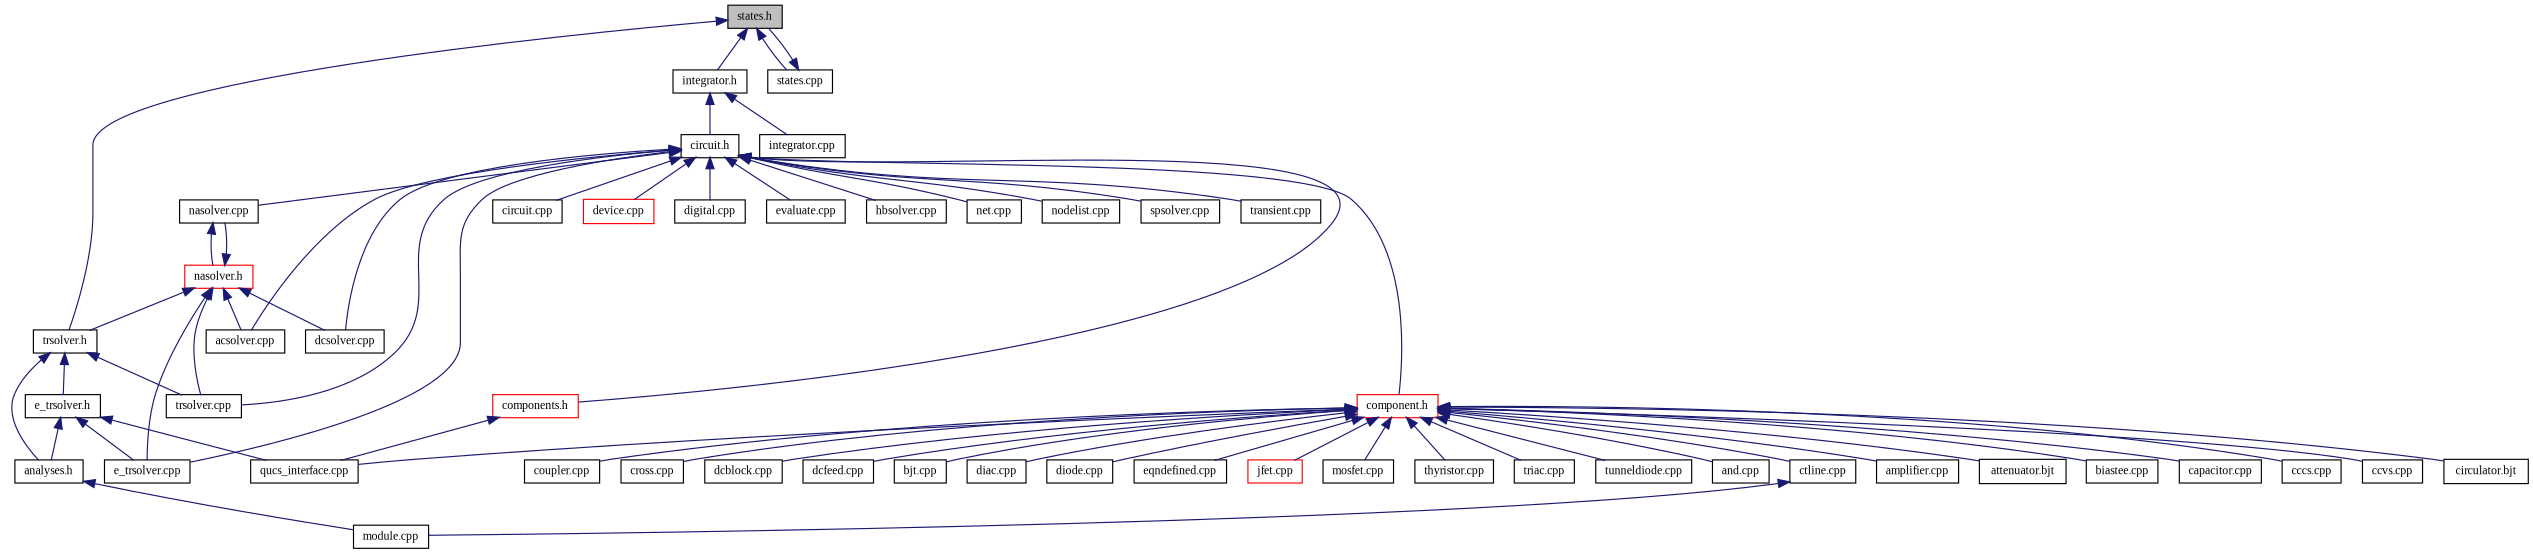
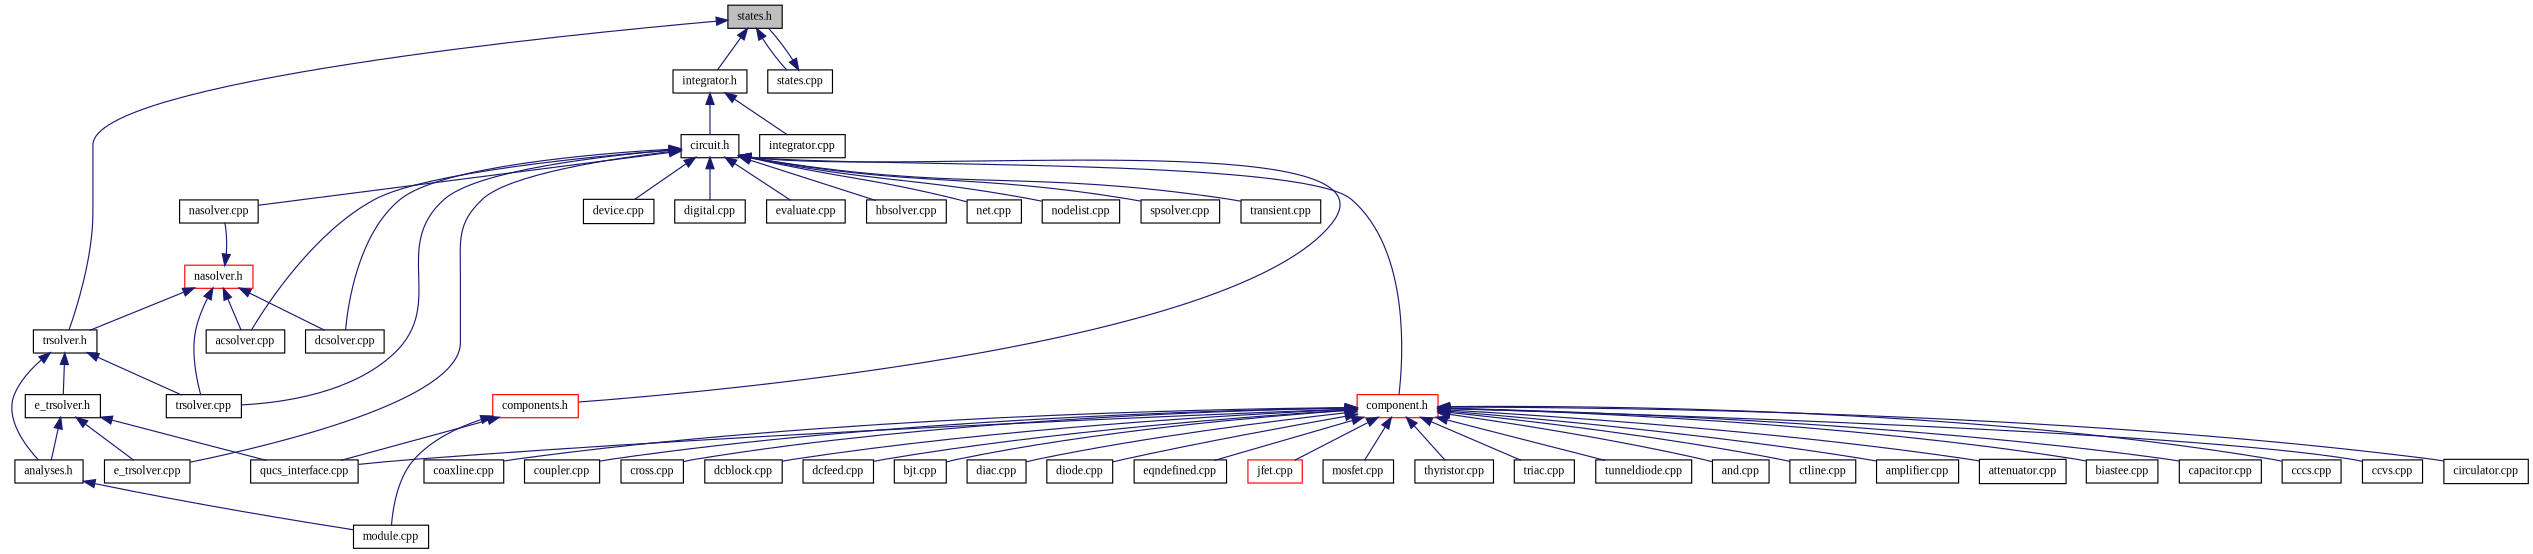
node "circuit.cpp": removed
node "device.cpp": color red -> black
edge "nasolver.h" -> "nasolver.cpp": removed
edge "e_trsolver.cpp" -> "nasolver.h": removed
node "coaxline.cpp": added
node "attenuator.bjt": label "attenuator.bjt" -> "attenuator.cpp"
node "circulator.bjt": label "circulator.bjt" -> "circulator.cpp"
edge "module.cpp" -> "ctline.cpp": now "module.cpp" -> "components.h"
